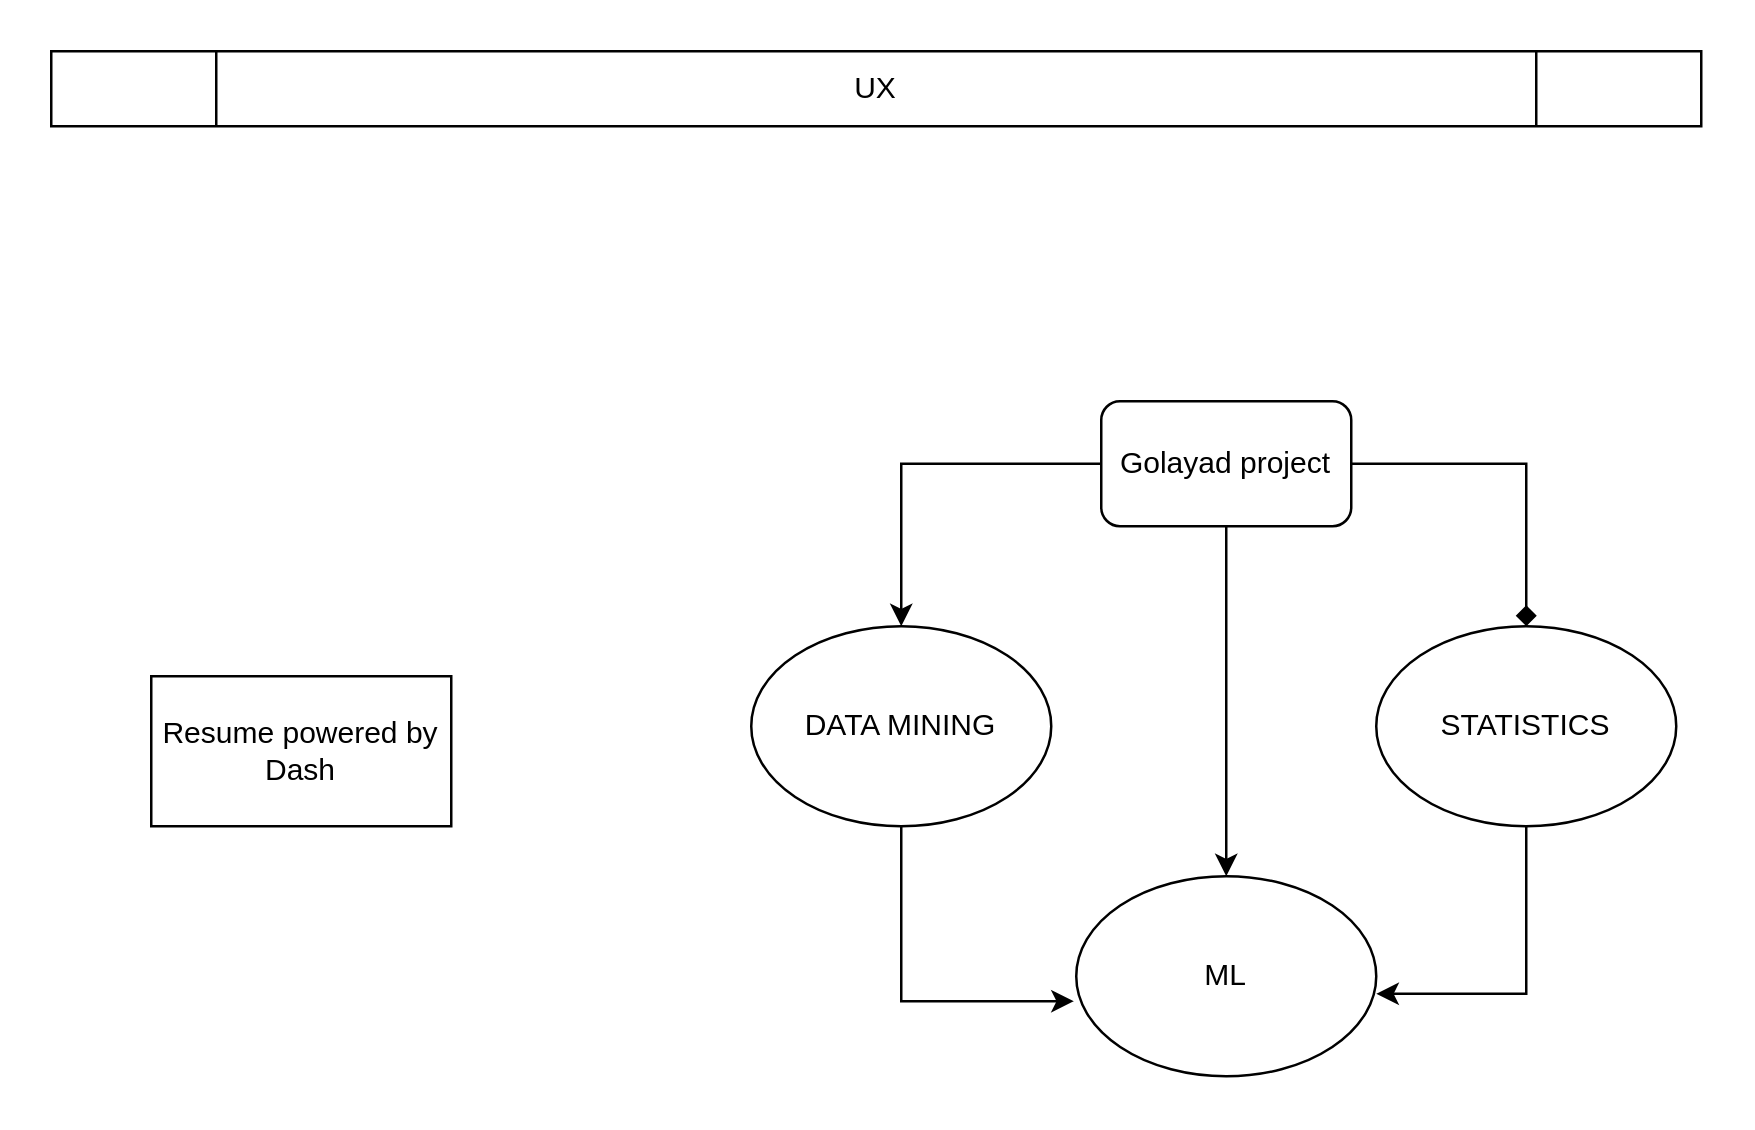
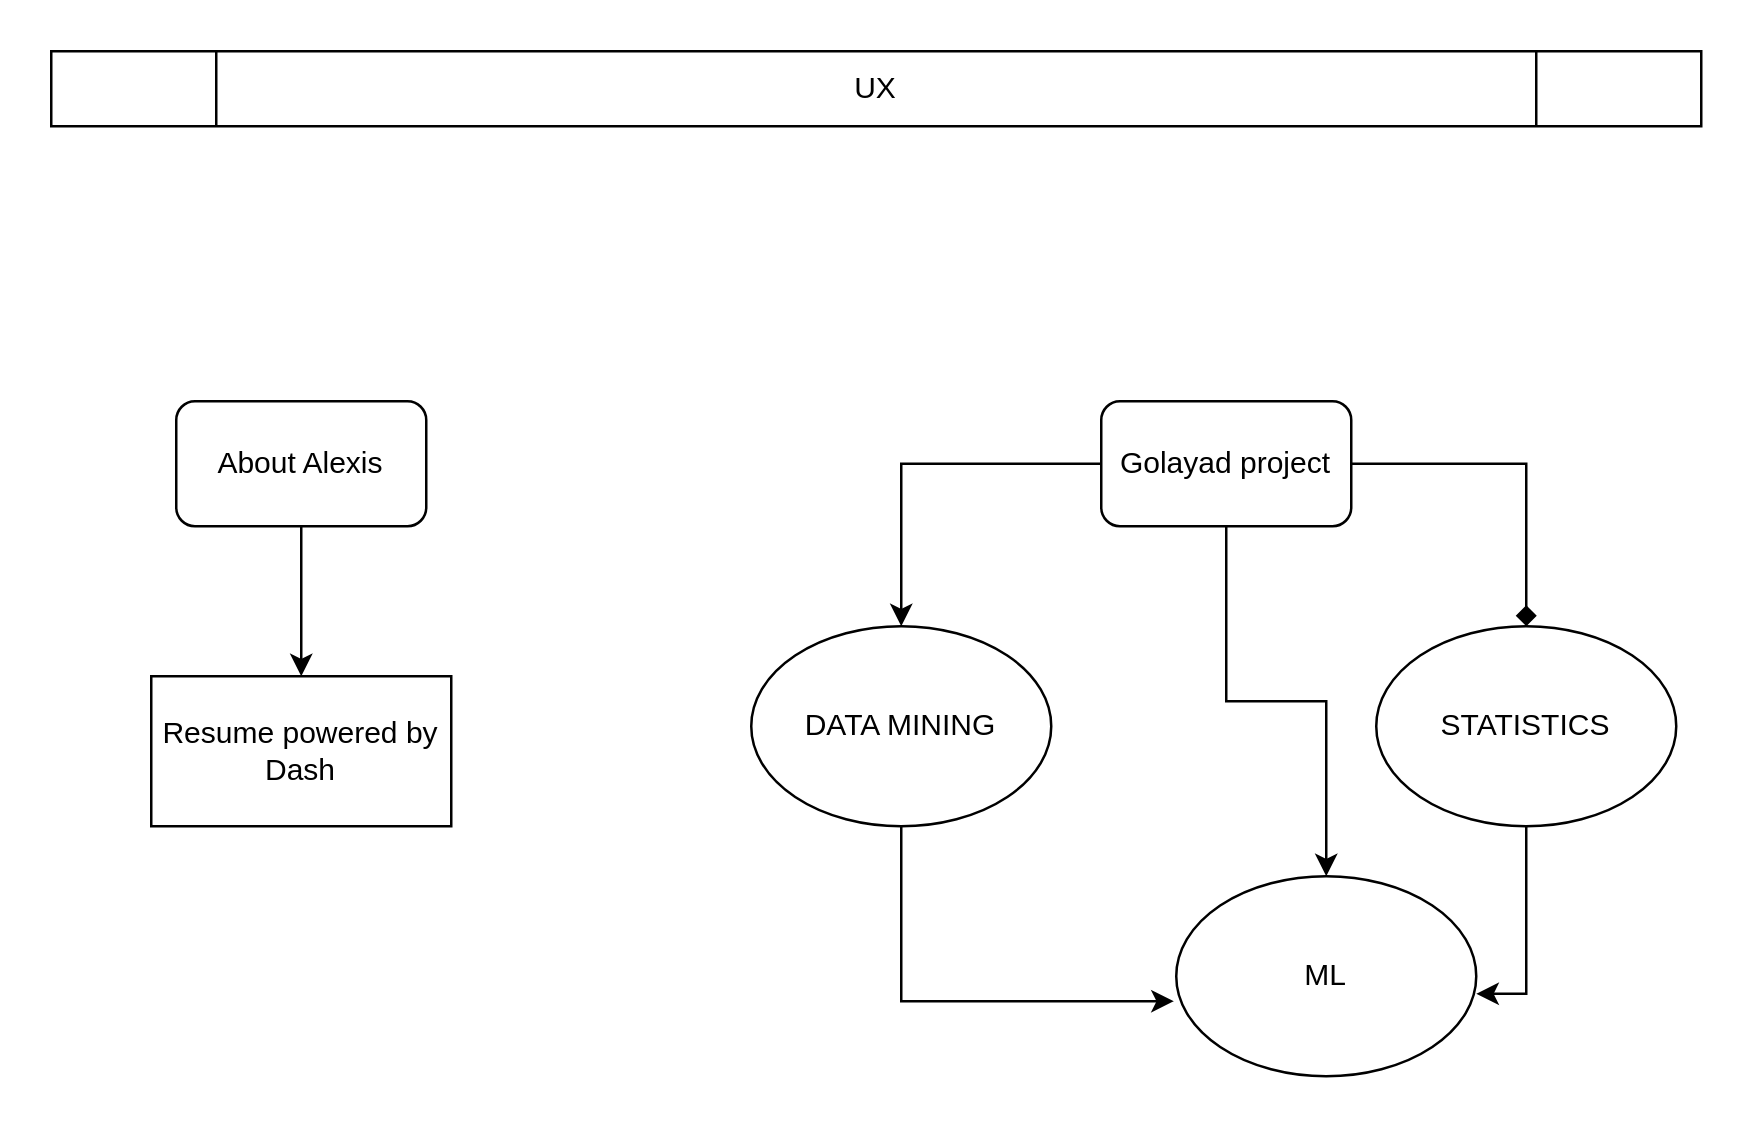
node "About Alexis": added
edge "About Alexis" -> "Resume powered by Dash": added
node "ML": moved (1226, 976) -> (1326, 976)
